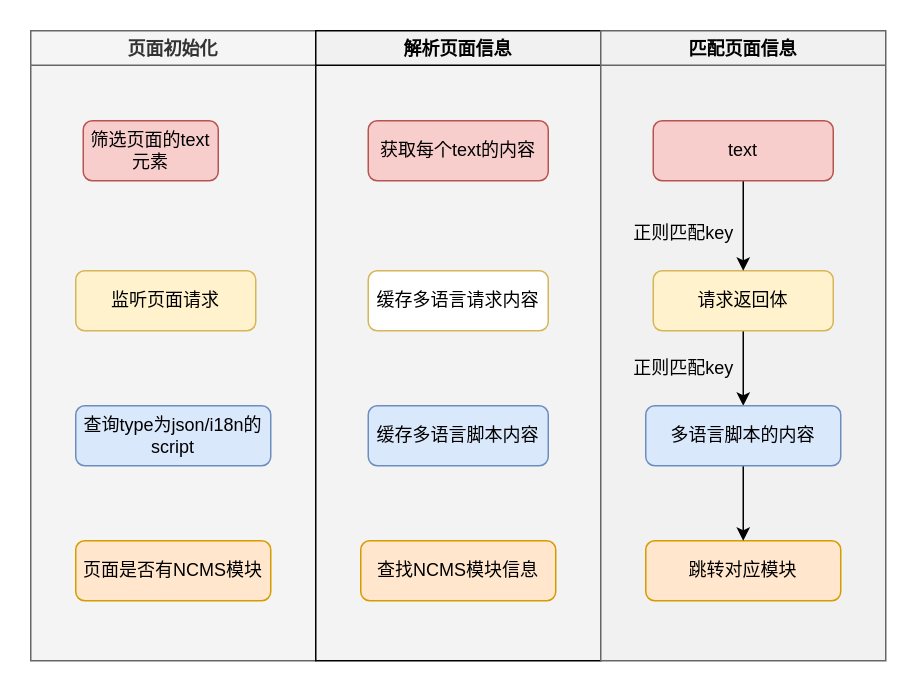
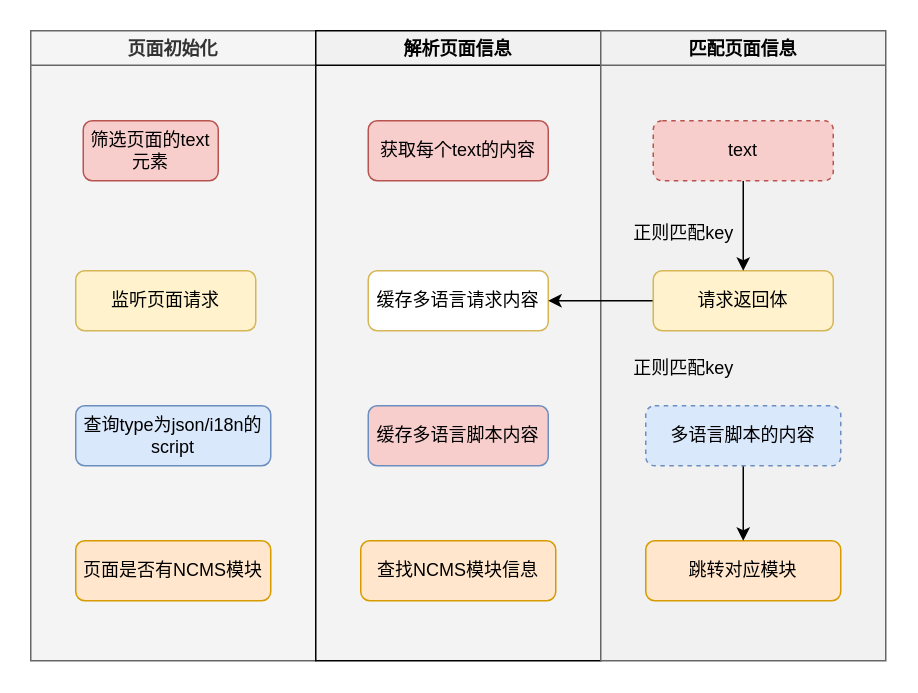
node "text": style solid -> dashed
edge "请求返回体" -> "多语言脚本的内容": now "请求返回体" -> "缓存多语言请求内容"
node "缓存多语言脚本内容": fillcolor #dae8fc -> #f8cecc
node "多语言脚本的内容": style solid -> dashed
